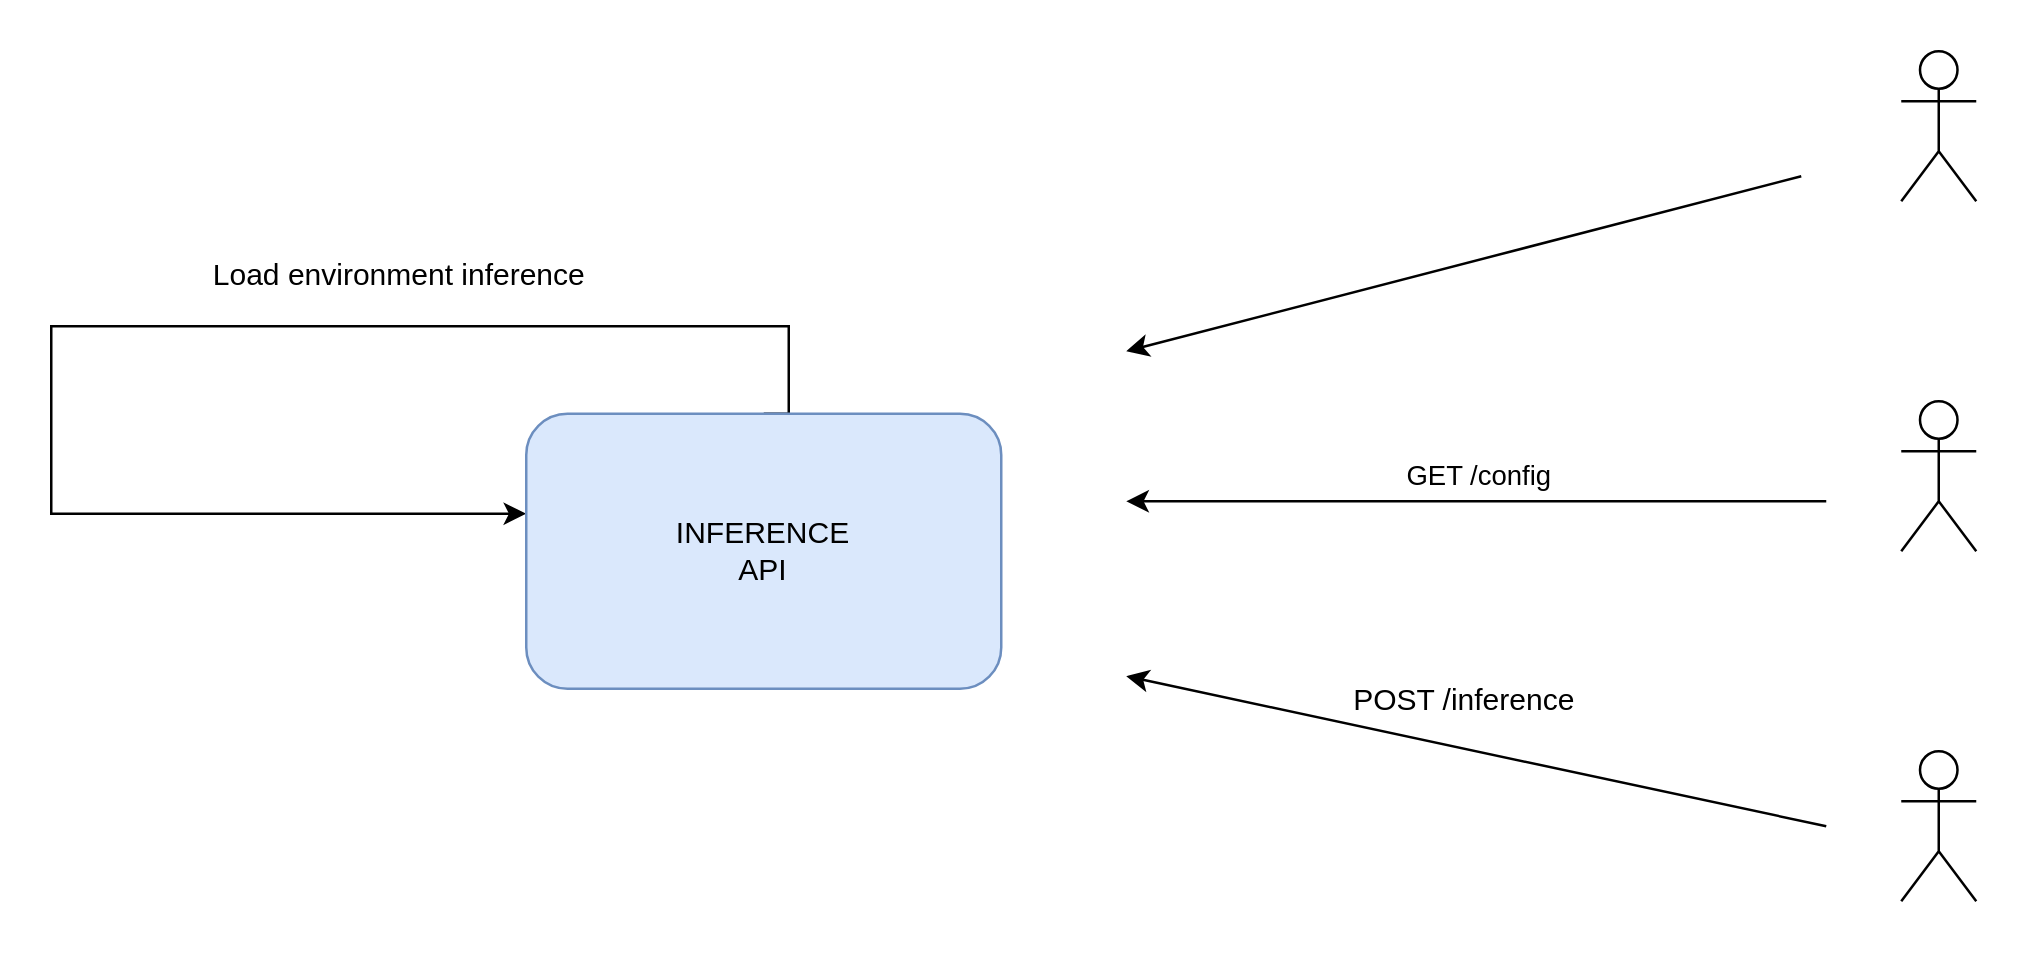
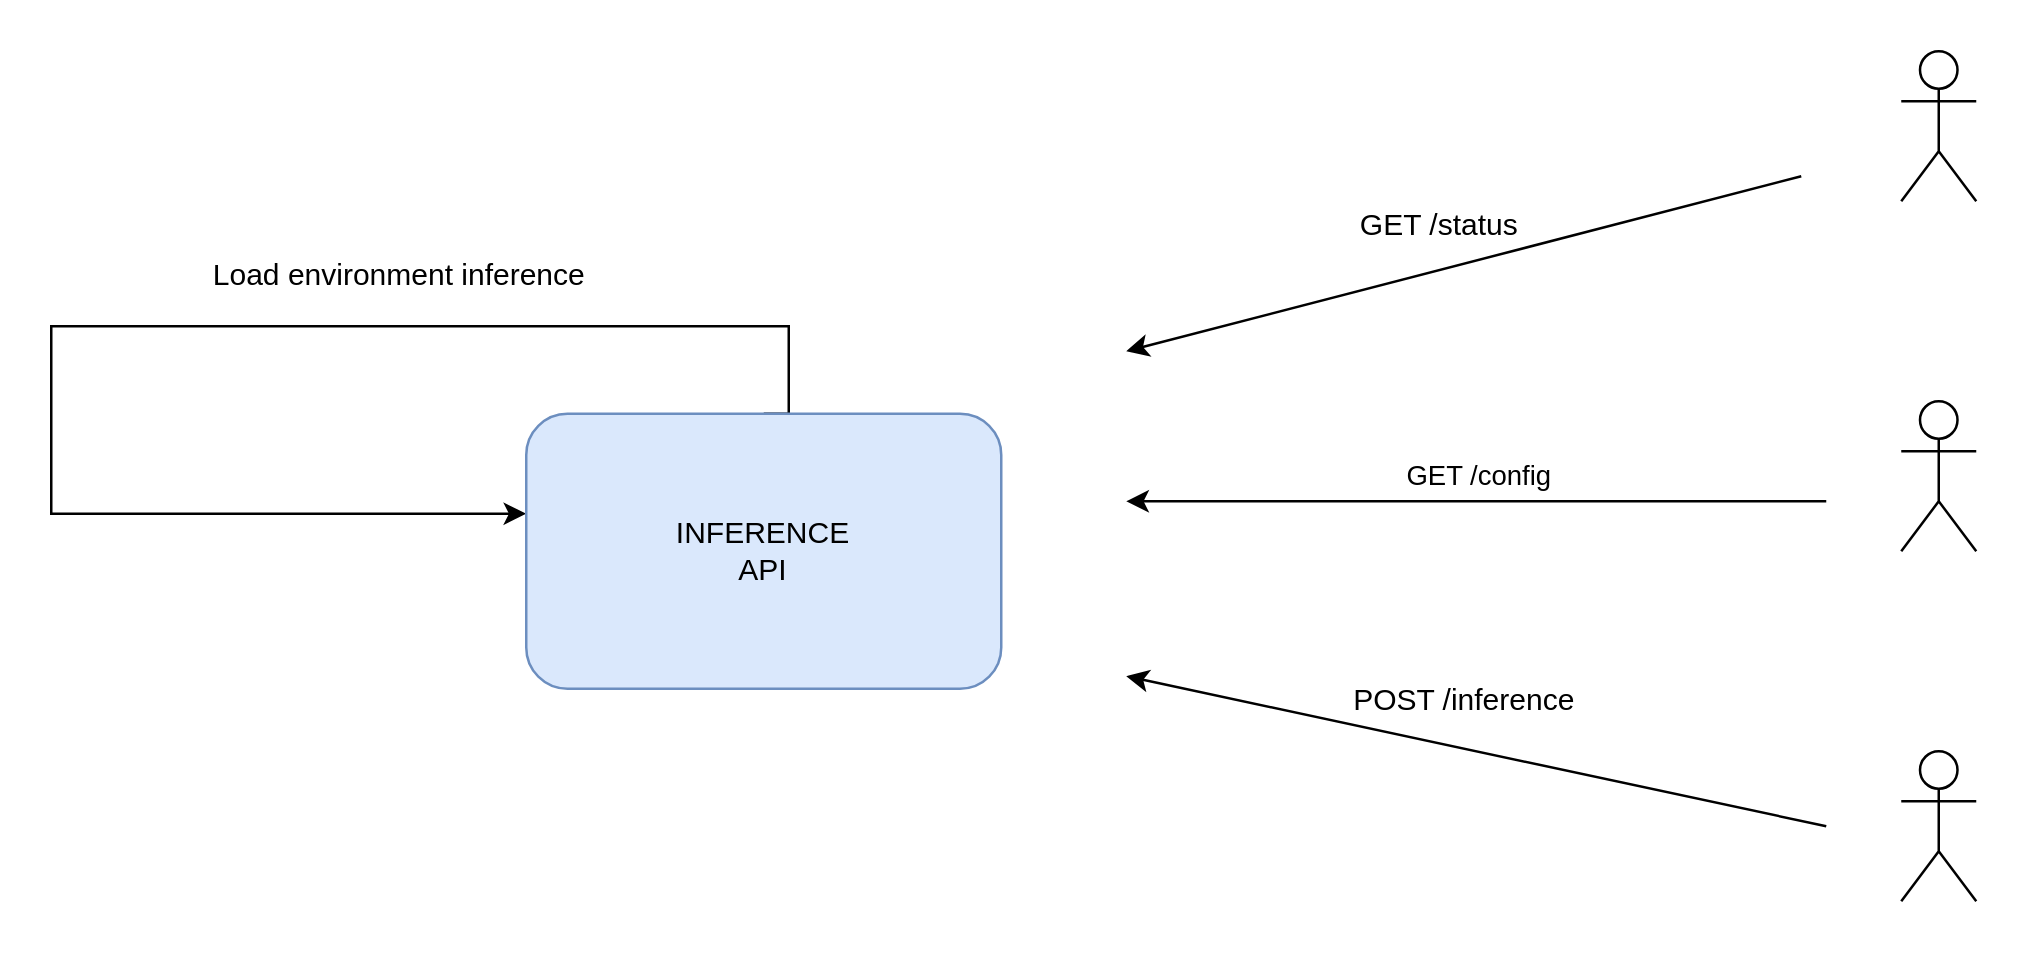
node "GET /status": added
